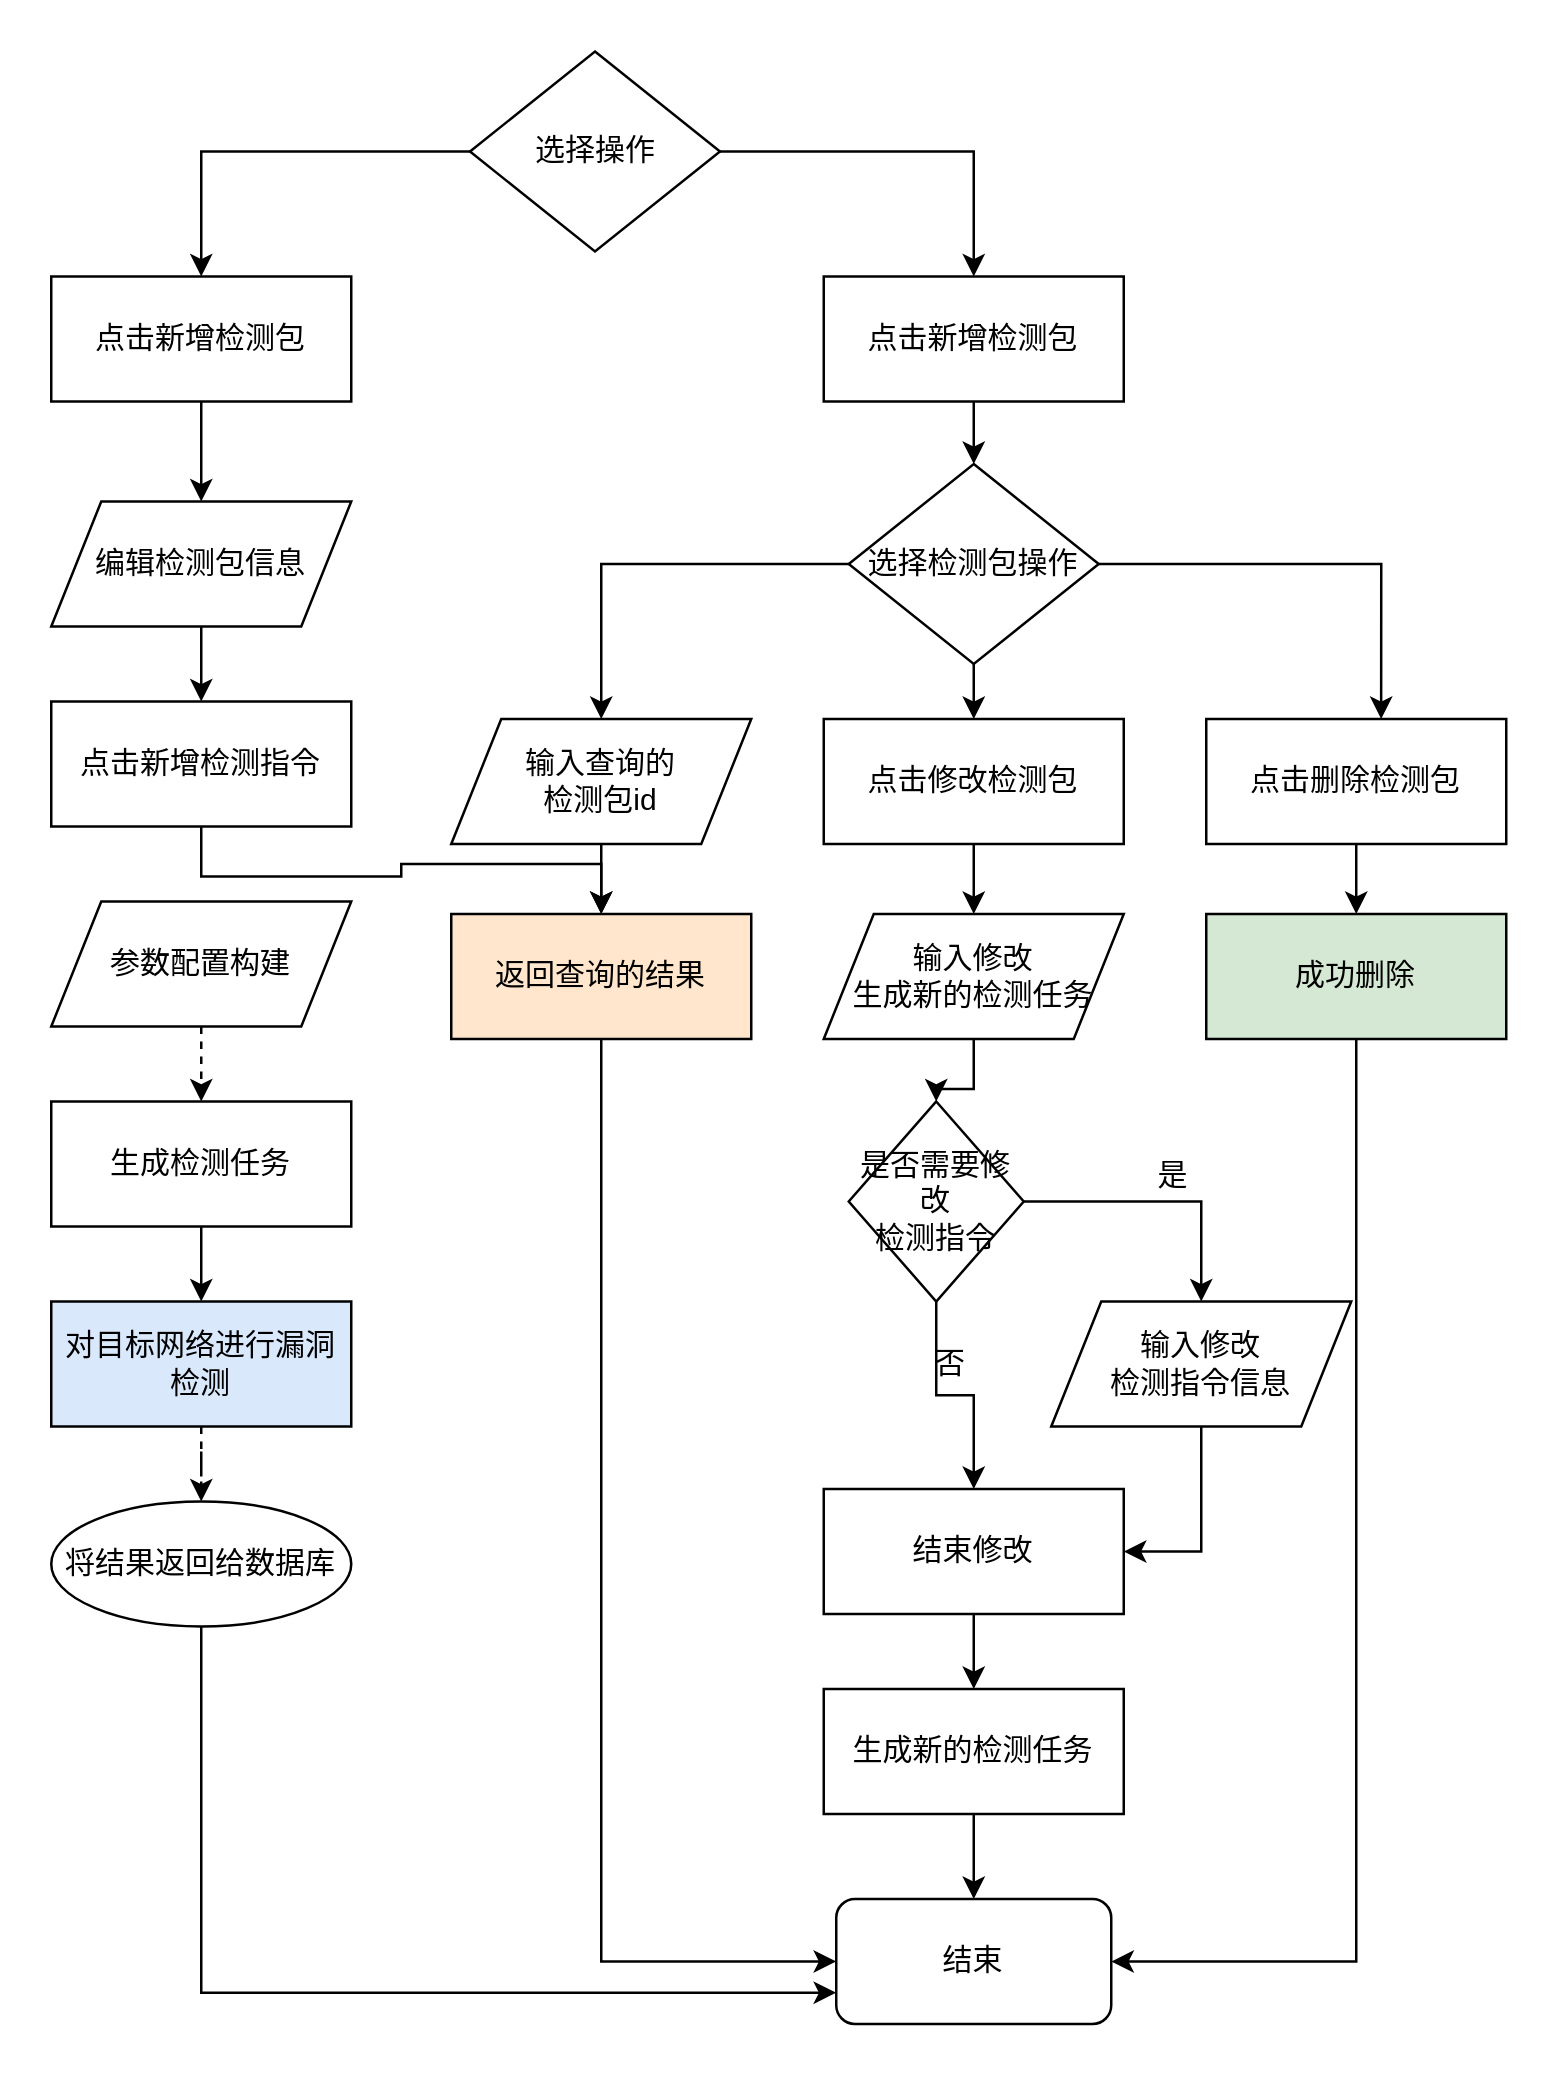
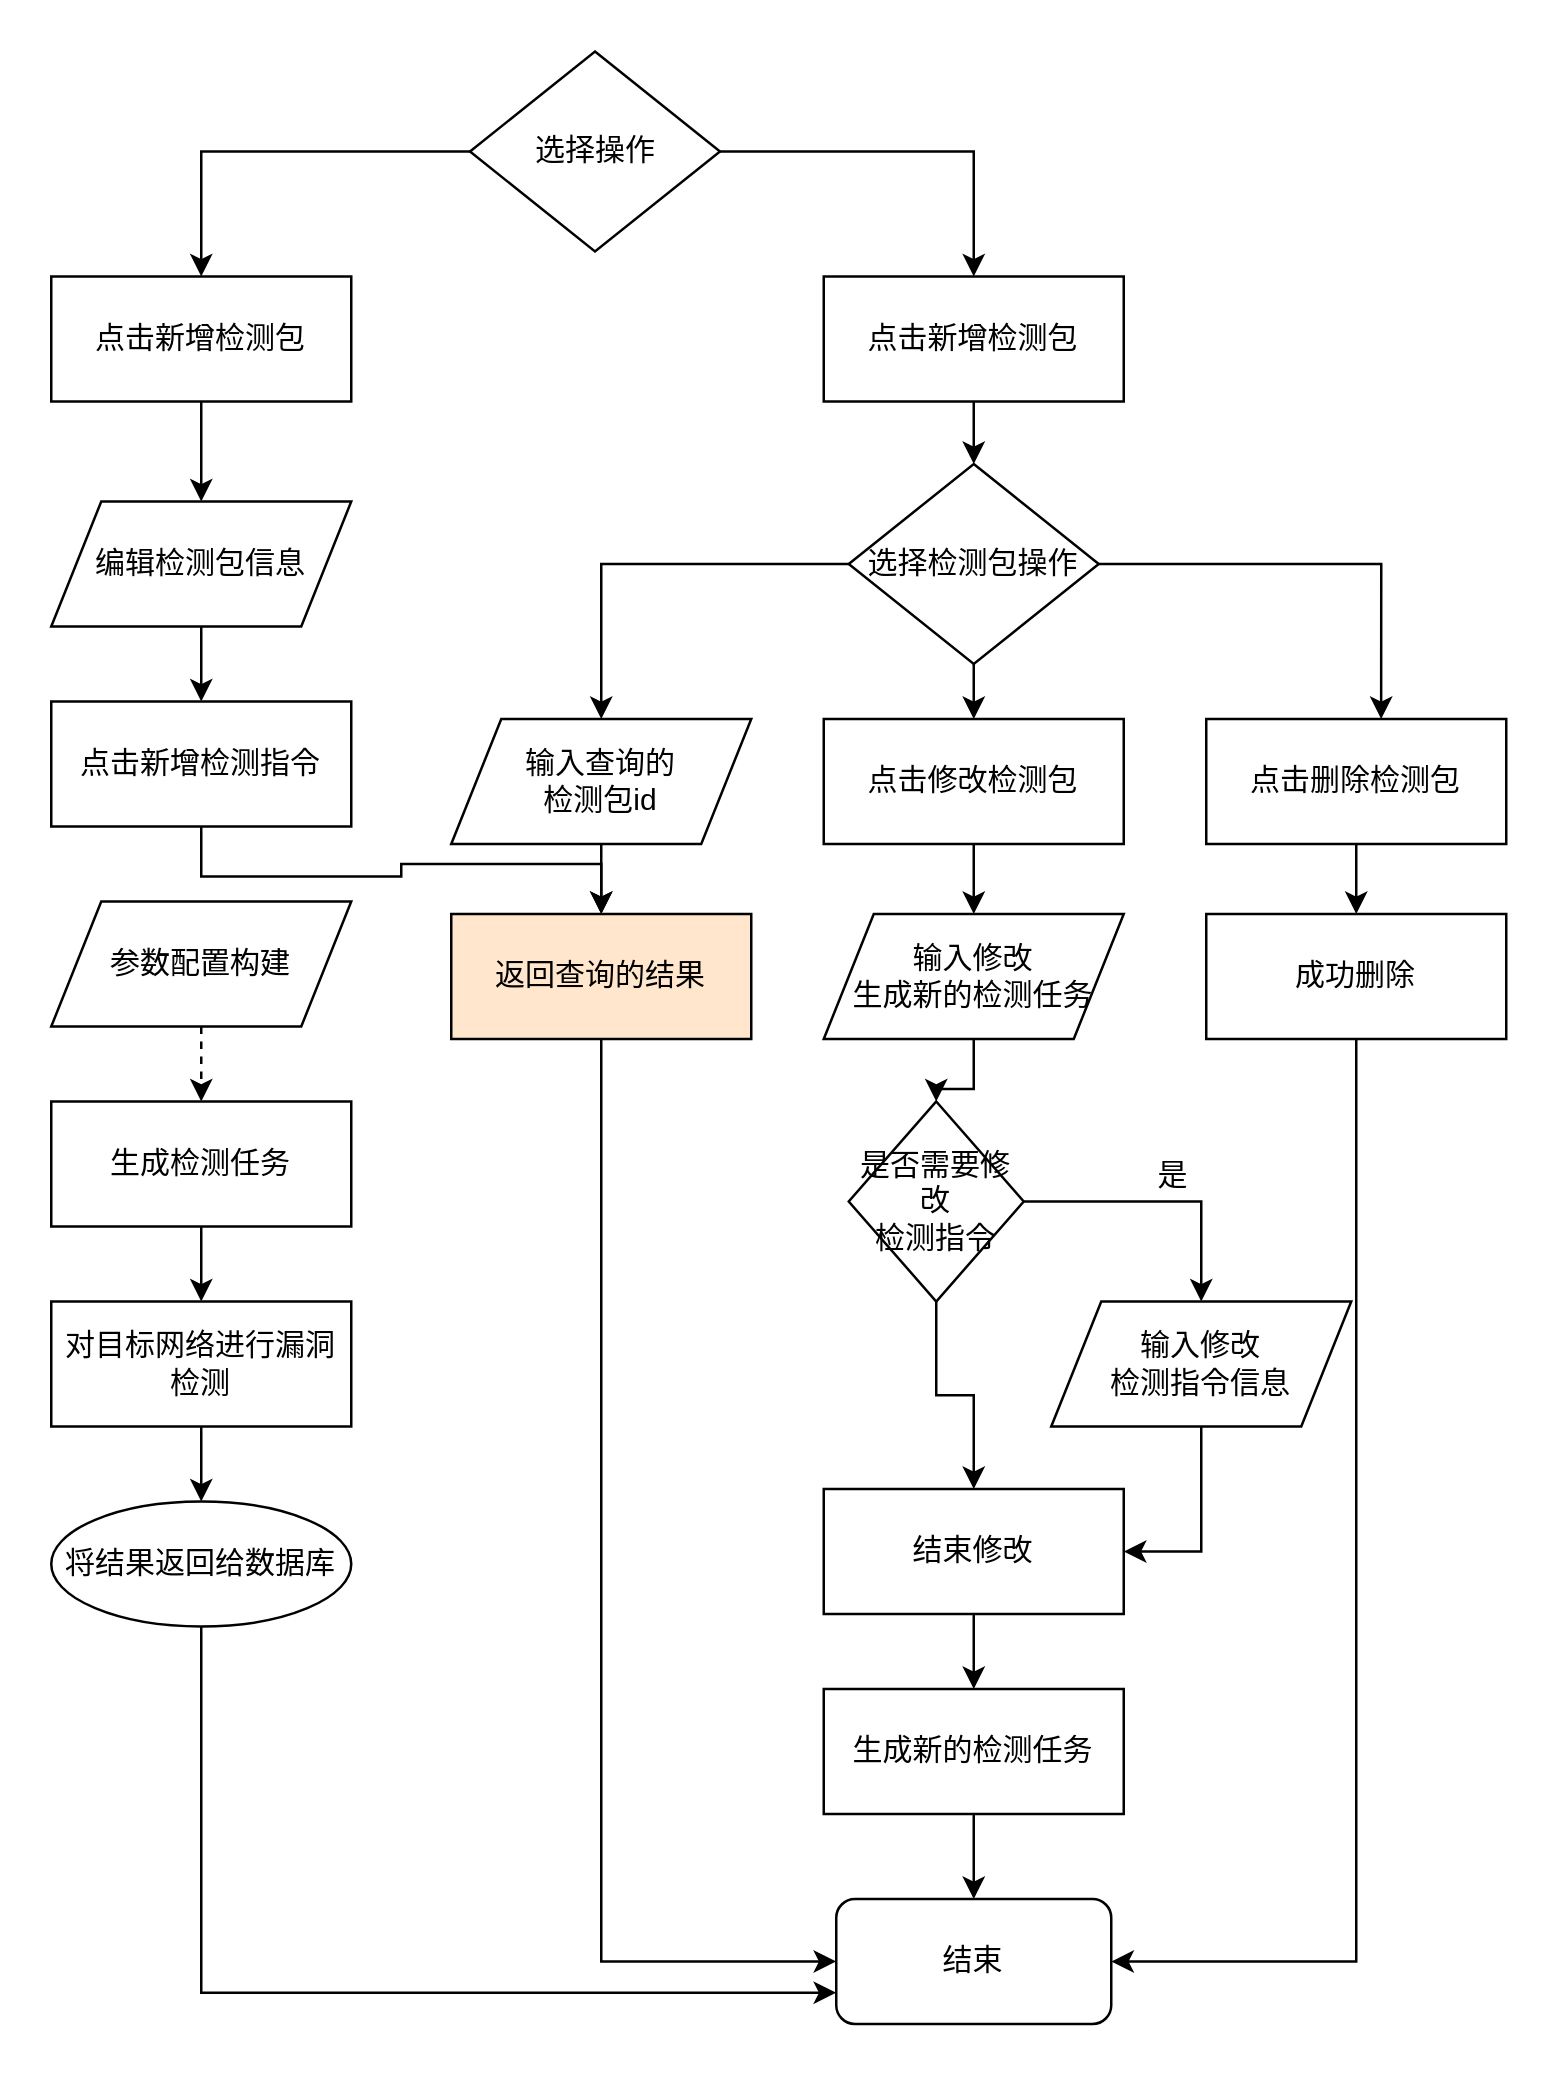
node "成功删除": fillcolor #d5e8d4 -> #ffffff
node "对目标网络进行漏洞检测": fillcolor #dae8fc -> #ffffff
node "否": removed
edge "对目标网络进行漏洞检测" -> "将结果返回给数据库": style dashed -> solid
